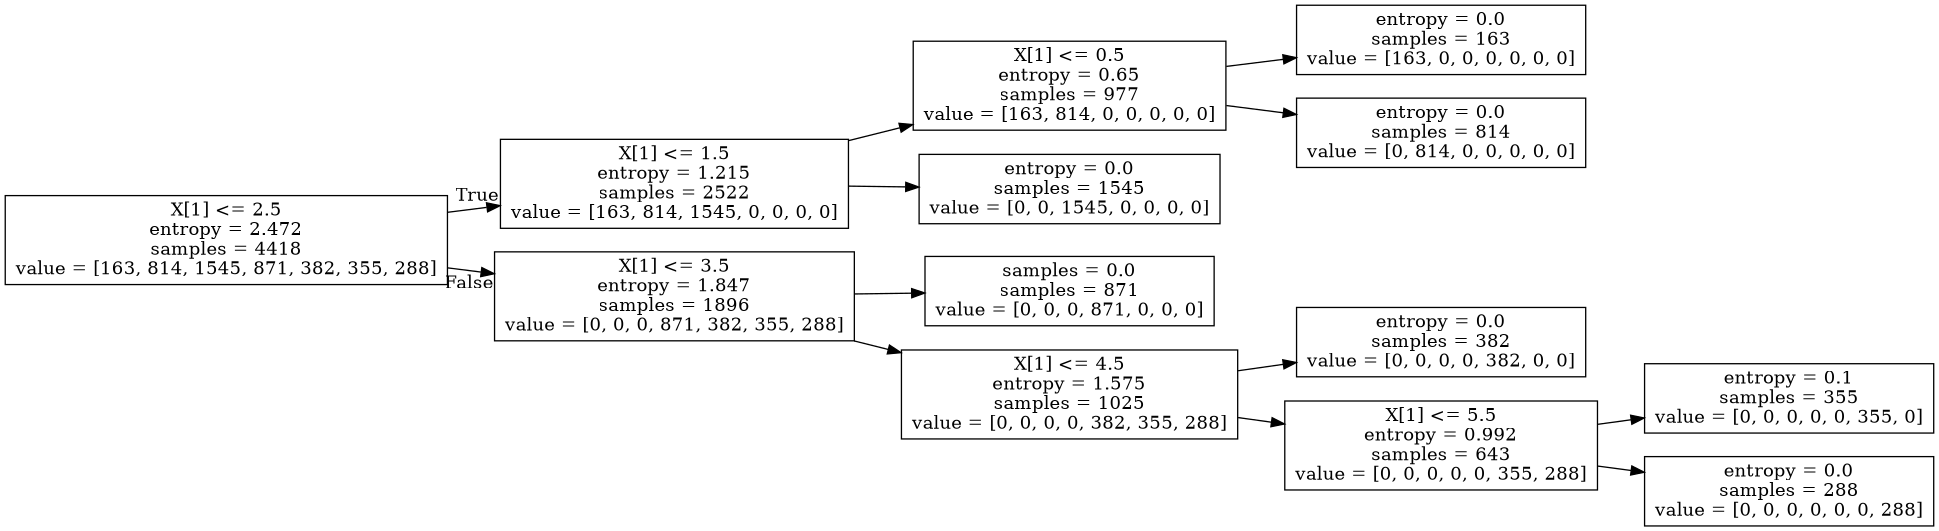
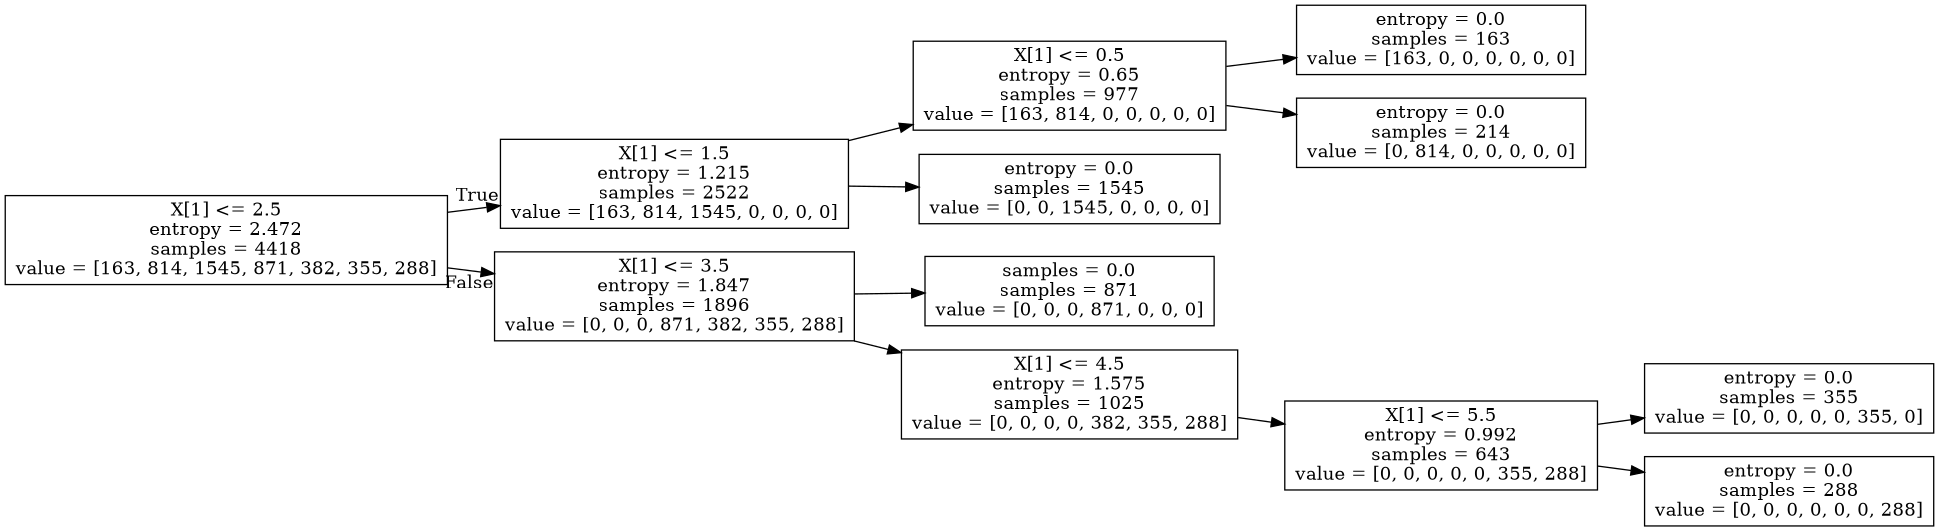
node "entropy = 0.0 samples = 814 value = [0, 814, 0, 0, 0, 0, 0]": label "entropy = 0.0 samples = 814 value = [0, 814, 0, 0, 0, 0, 0]" -> "entropy = 0.0 samples = 214 value = [0, 814, 0, 0, 0, 0, 0]"
node "entropy = 0.0 samples = 382 value = [0, 0, 0, 0, 382, 0, 0]": removed
node "entropy = 0.1 samples = 355 value = [0, 0, 0, 0, 0, 355, 0]": label "entropy = 0.1 samples = 355 value = [0, 0, 0, 0, 0, 355, 0]" -> "entropy = 0.0 samples = 355 value = [0, 0, 0, 0, 0, 355, 0]"
